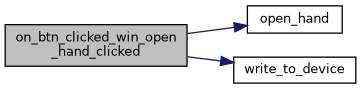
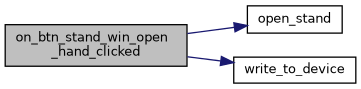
node "open_hand": label "open_hand" -> "open_stand"
node "on_btn_clicked_win_open _hand_clicked": label "on_btn_clicked_win_open _hand_clicked" -> "on_btn_stand_win_open _hand_clicked"
